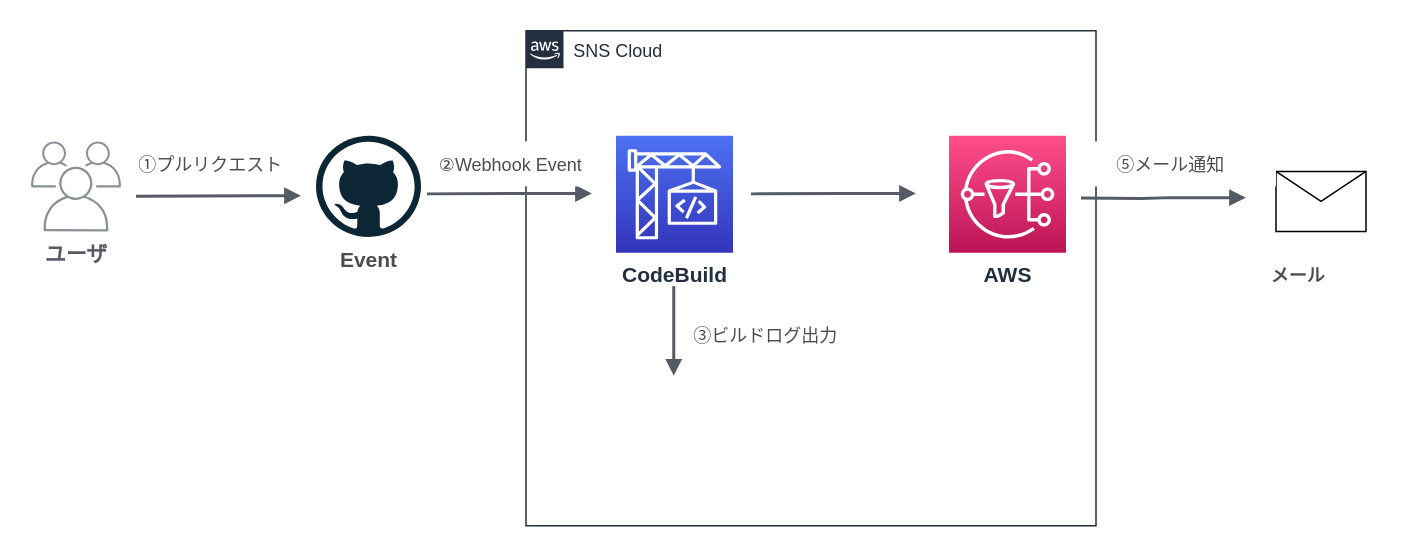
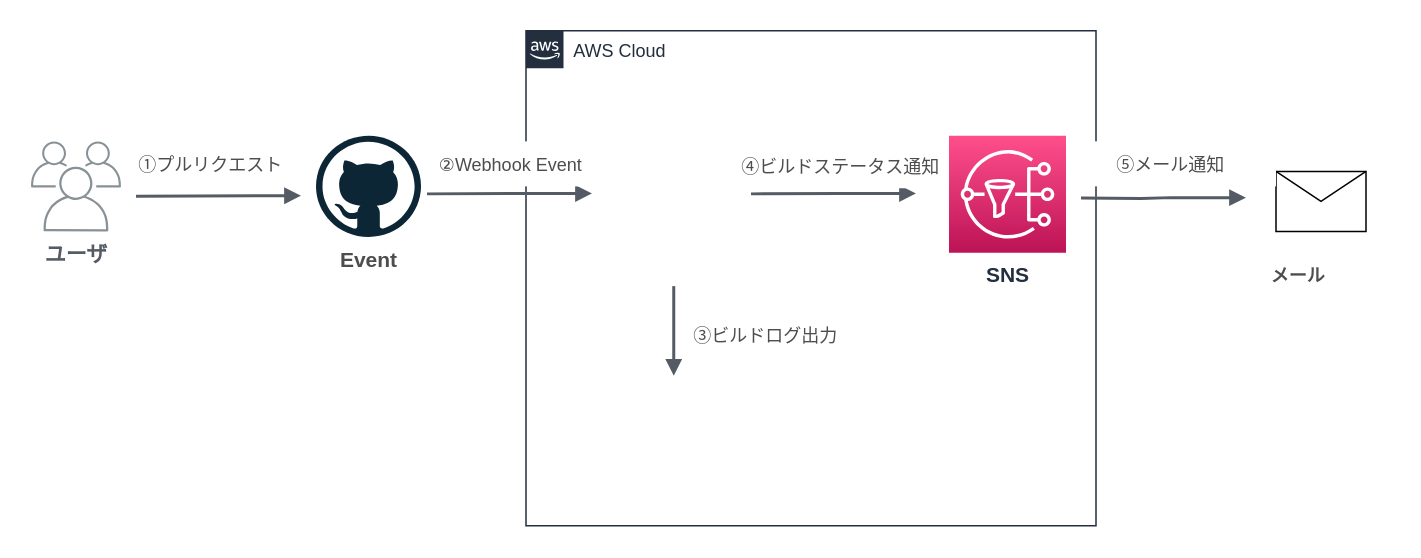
node "SNS Cloud": label "SNS Cloud" -> "AWS Cloud"
node "④ビルドステータス通知": added
node "CodeBuild": removed
node "AWS": label "AWS" -> "SNS"
